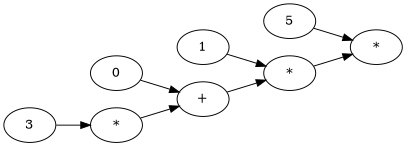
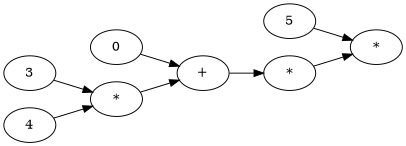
node "1": removed
node "4": added
